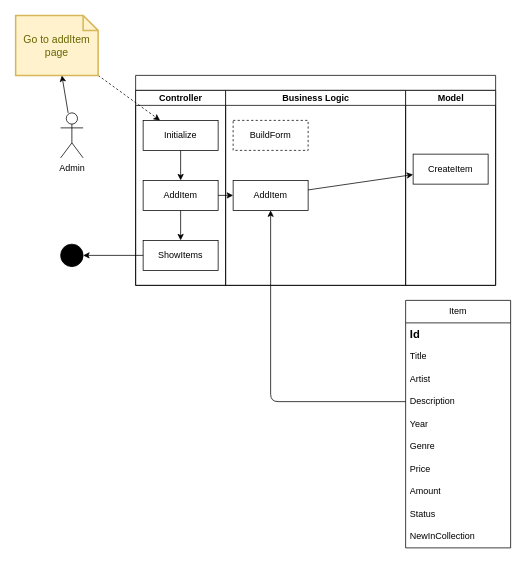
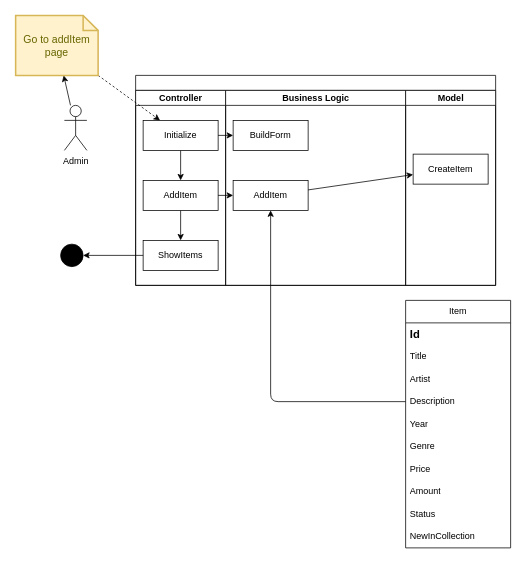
node "Admin": moved (72, 135) -> (75, 128)
edge "Initialize" -> "BuildForm": added
node "BuildForm": style dashed -> solid
